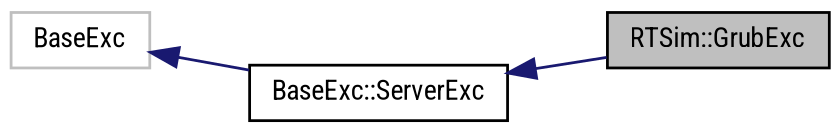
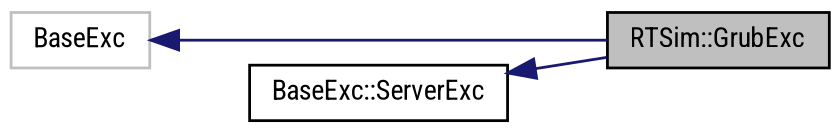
edge "BaseExc::ServerExc" -> "BaseExc": now "RTSim::GrubExc" -> "BaseExc"
